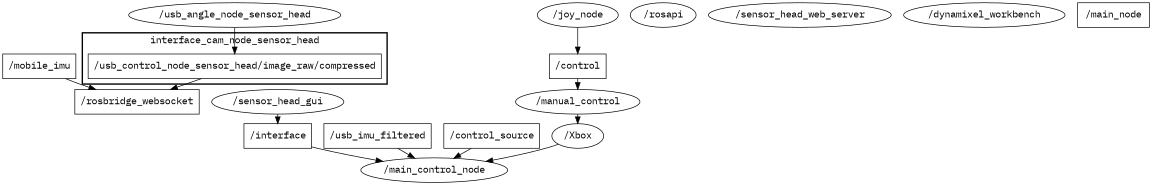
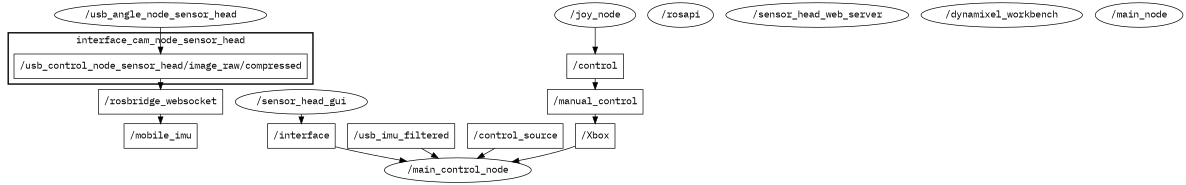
node "/main_node": shape box -> ellipse
edge "/mobile_imu" -> "/rosbridge_websocket": reversed
node "/manual_control": shape ellipse -> box
node "/Xbox": shape ellipse -> box
